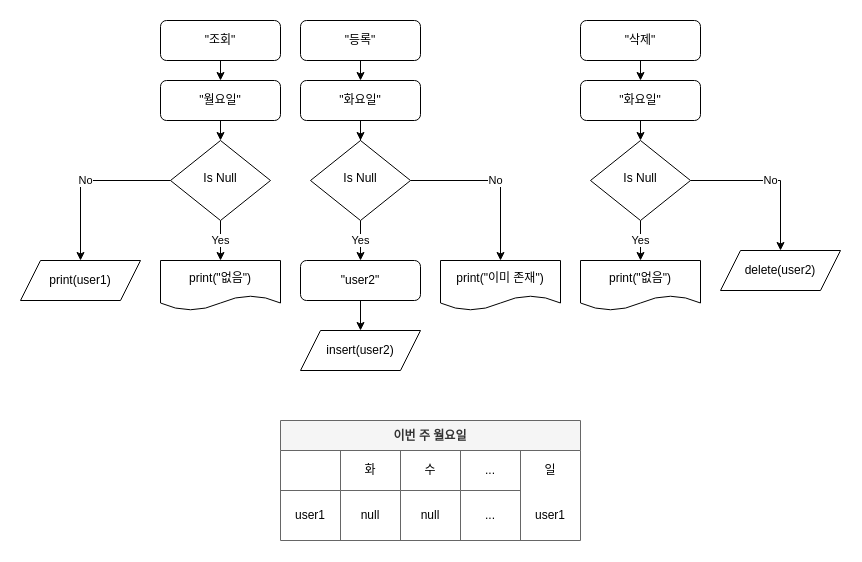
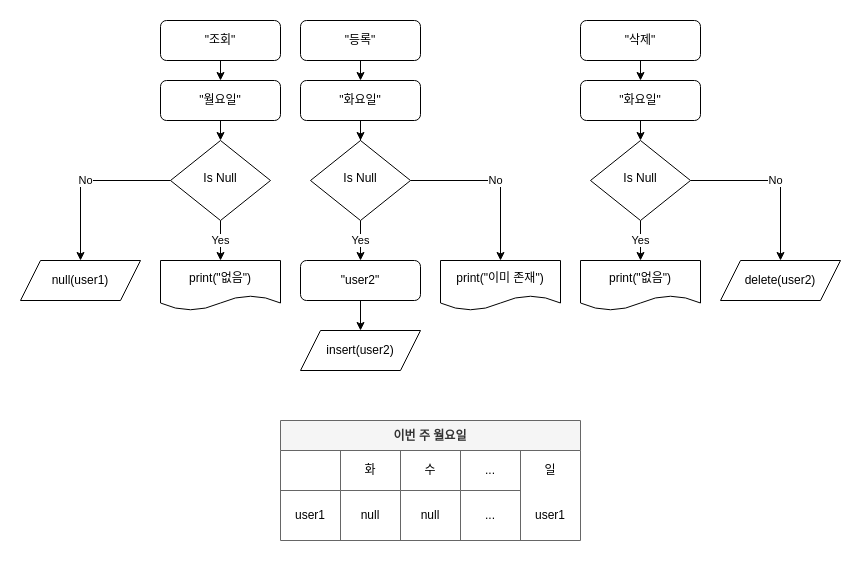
node "delete(user2)": moved (781, 271) -> (781, 281)
node "print(user1)": label "print(user1)" -> "null(user1)"
